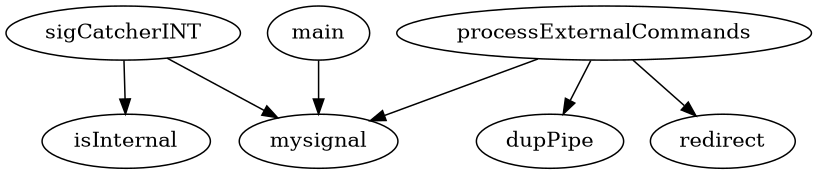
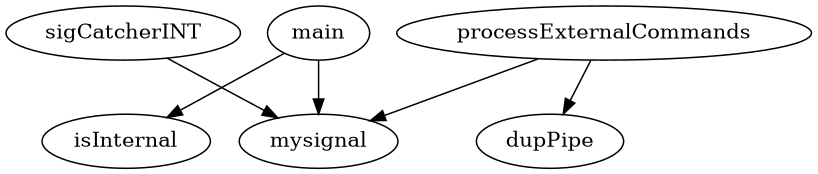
edge "sigCatcherINT" -> "isInternal": now "main" -> "isInternal"
node "redirect": removed
